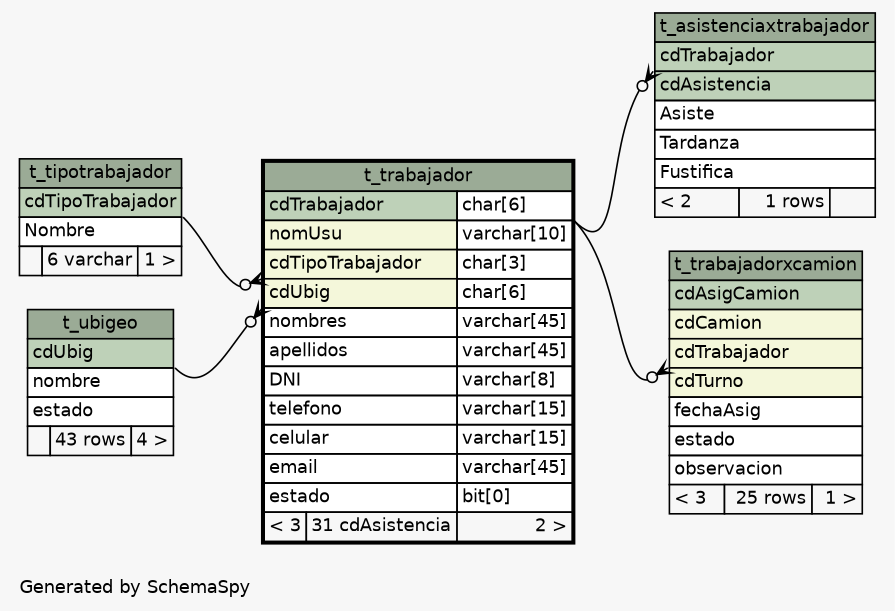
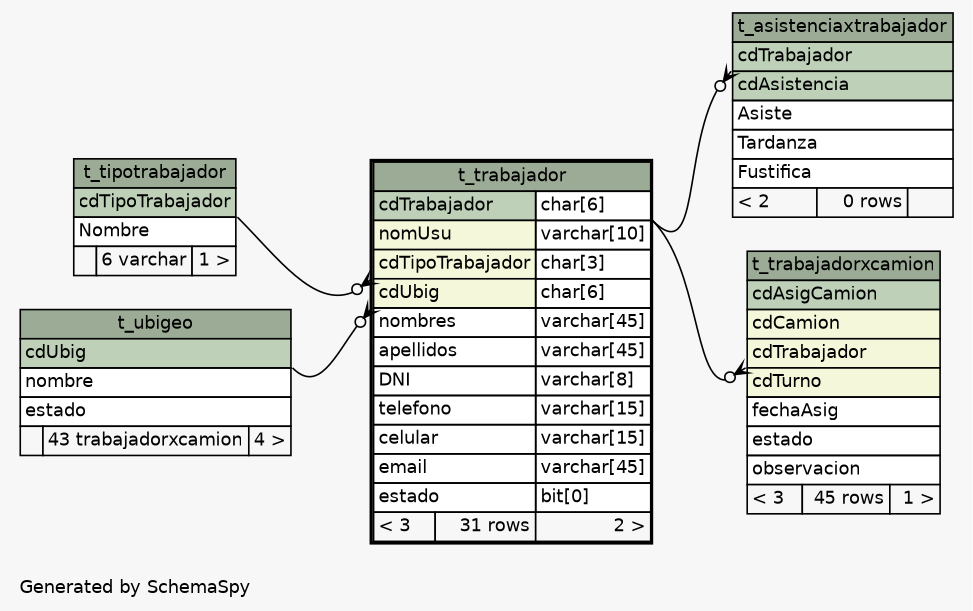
node "t_asistenciaxtrabajador": text "1 rows" -> "0 rows"
node "t_ubigeo": text "43 rows" -> "43 trabajadorxcamion"
node "t_trabajadorxcamion": text "25 rows" -> "45 rows"
node "t_trabajador": text "31 cdAsistencia" -> "31 rows"
